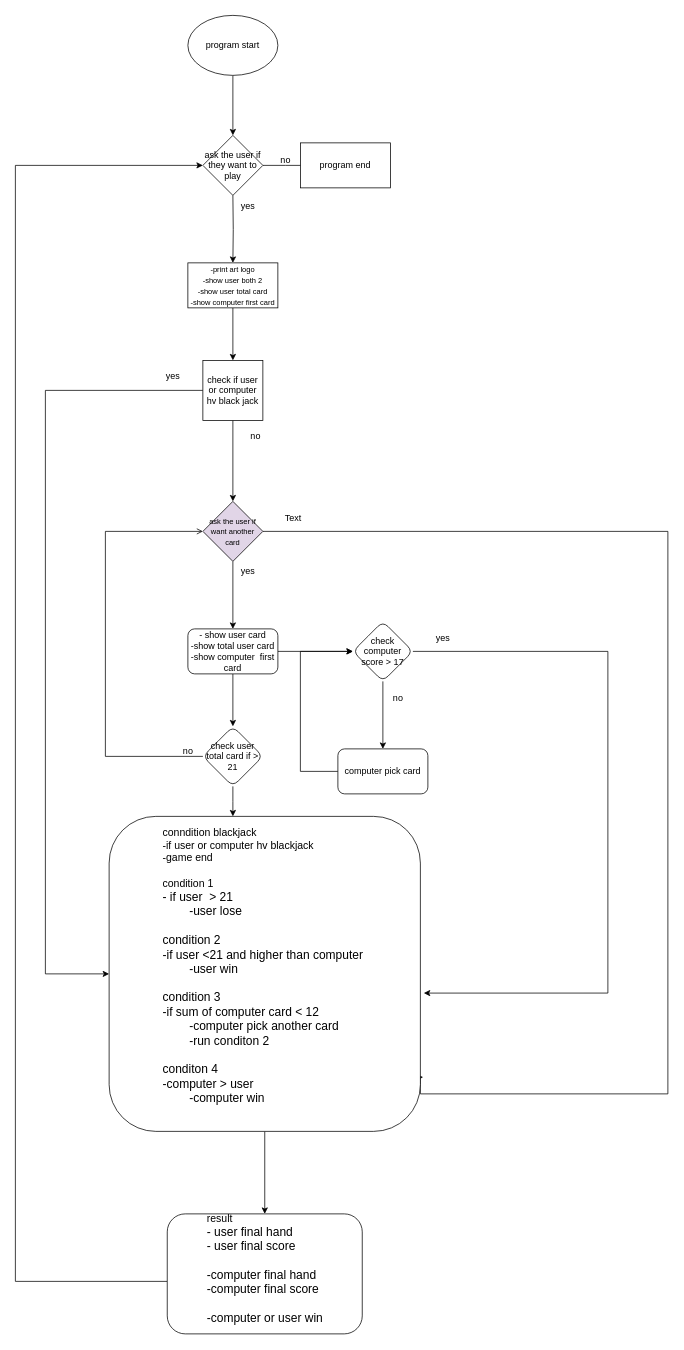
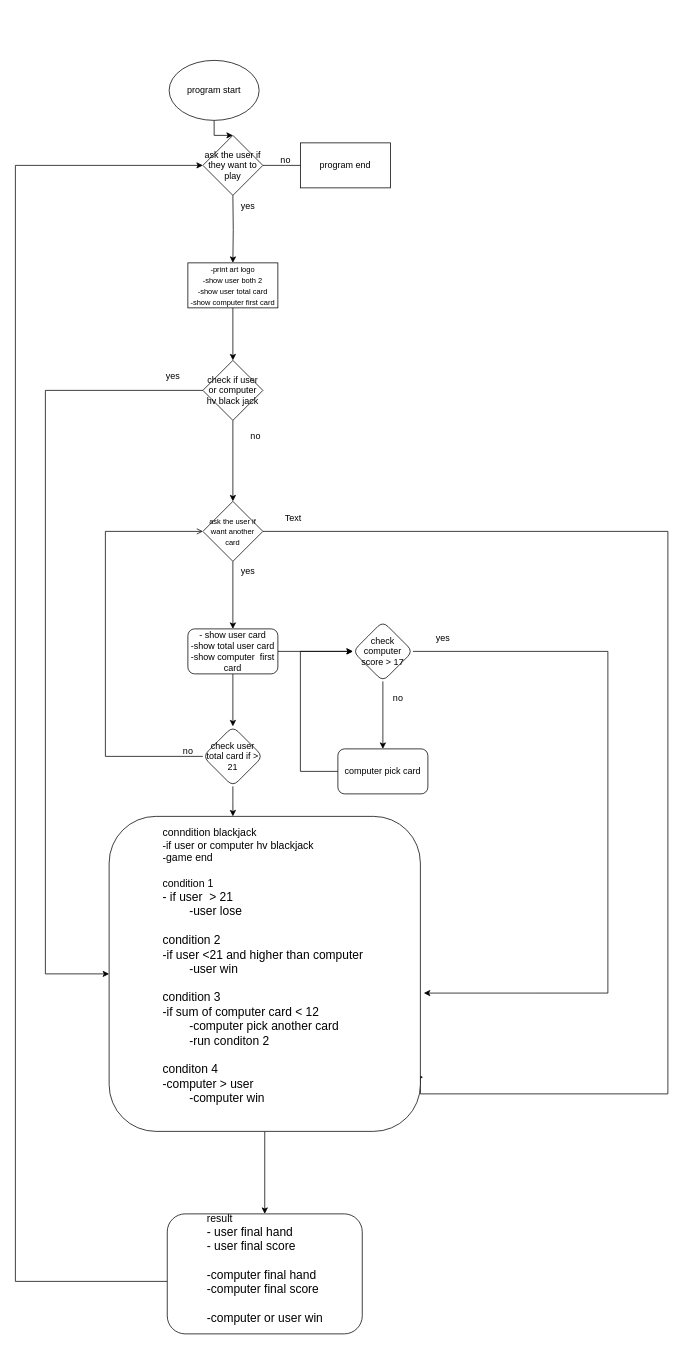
node "program start": moved (233, 45) -> (214, 90)
node "check if user or computer hv black jack": shape rectangle -> diamond
node "ask the user if want another card": fillcolor #e1d5e7 -> #ffffff
